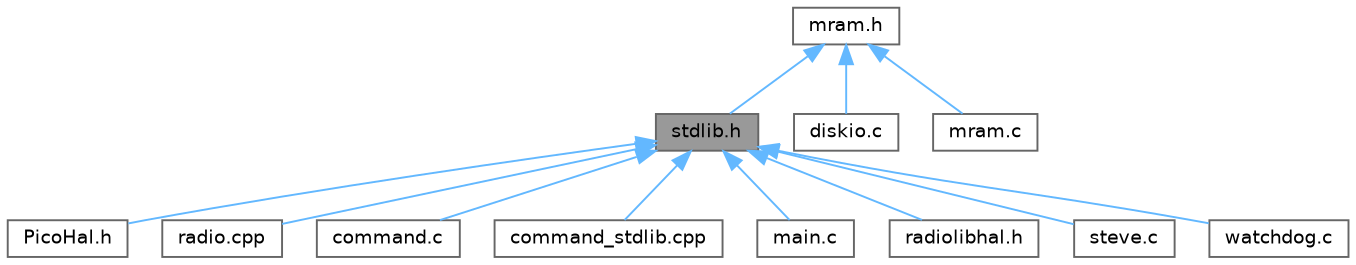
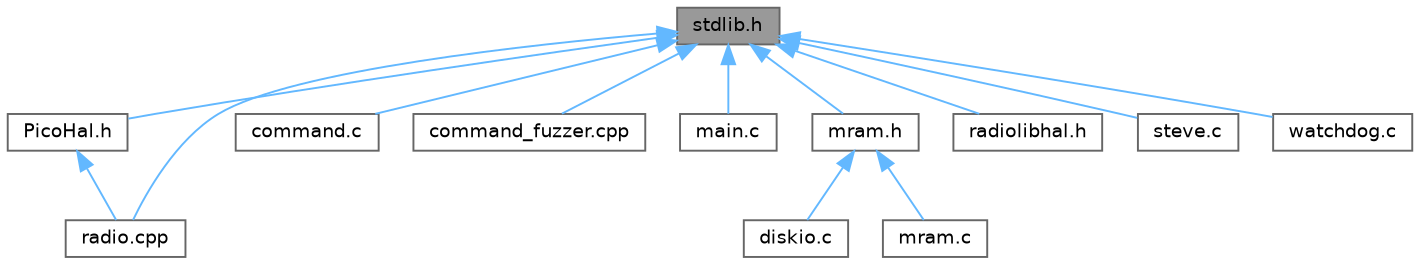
edge "stdlib.h" -> "mram.h": reversed
edge "radio.cpp" -> "PicoHal.h": added
node "command_stdlib.cpp": label "command_stdlib.cpp" -> "command_fuzzer.cpp"
